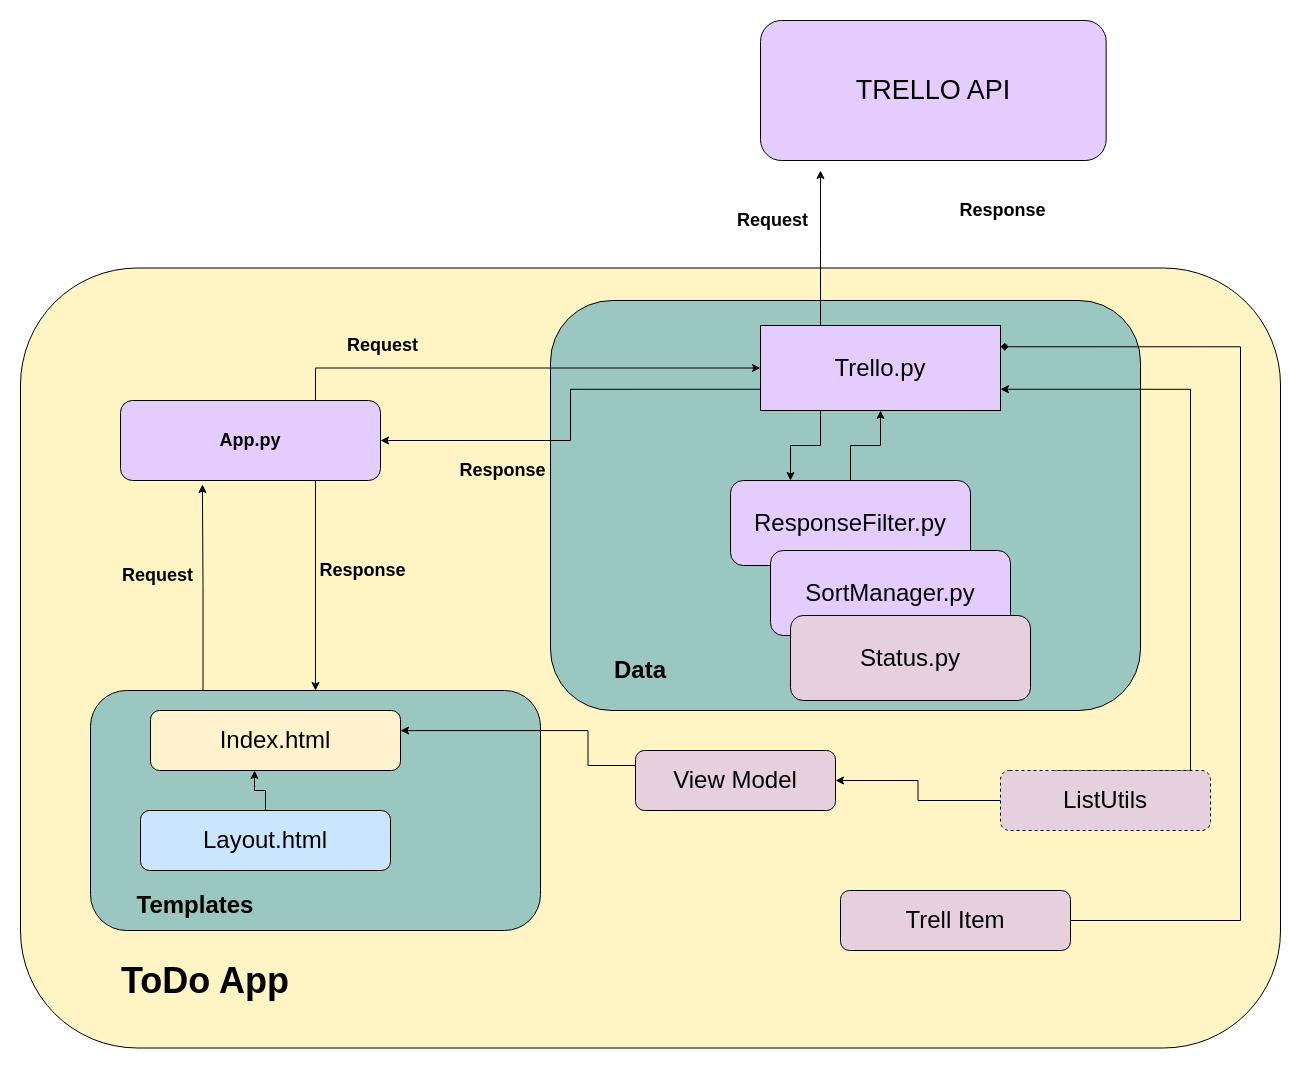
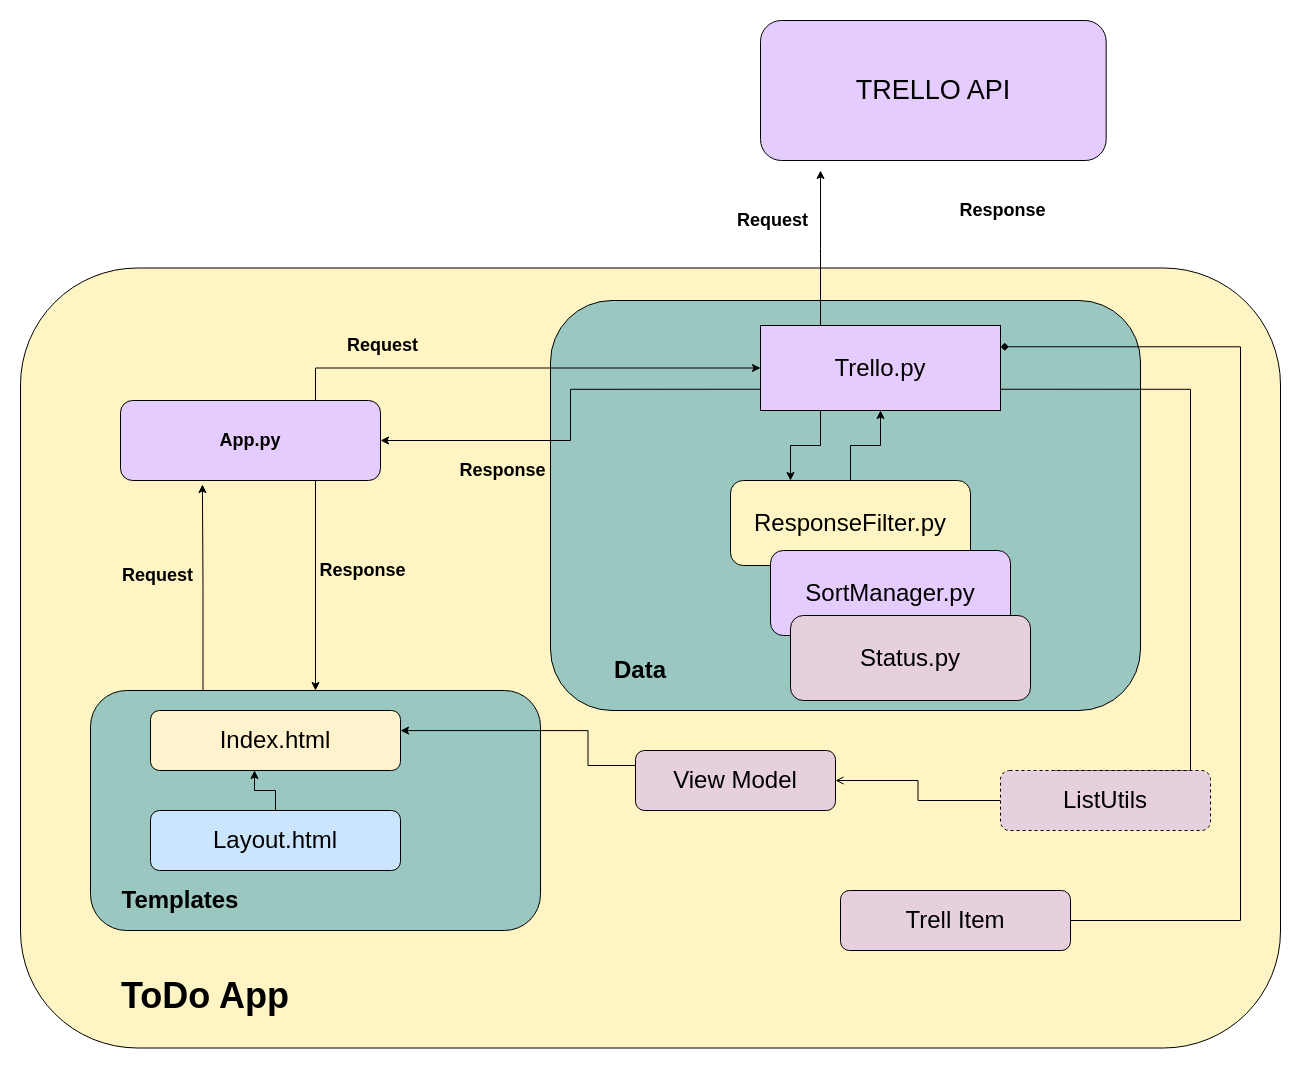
edge "ListUtils" -> "Trello.py": arrowhead classic -> none
node "ResponseFilter.py": fillcolor #e5ccff -> #fff4c3
edge "ListUtils" -> "View Model": arrowhead classic -> open
node "Layout.html": moved (266, 841) -> (276, 841)
node "Templates": moved (196, 906) -> (181, 901)
node "ToDo App": moved (206, 981) -> (206, 996)
